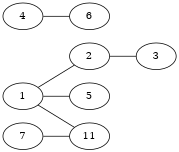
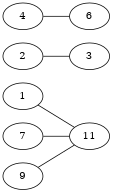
edge "2" -- "1": removed
node "5": removed
node "9": added
